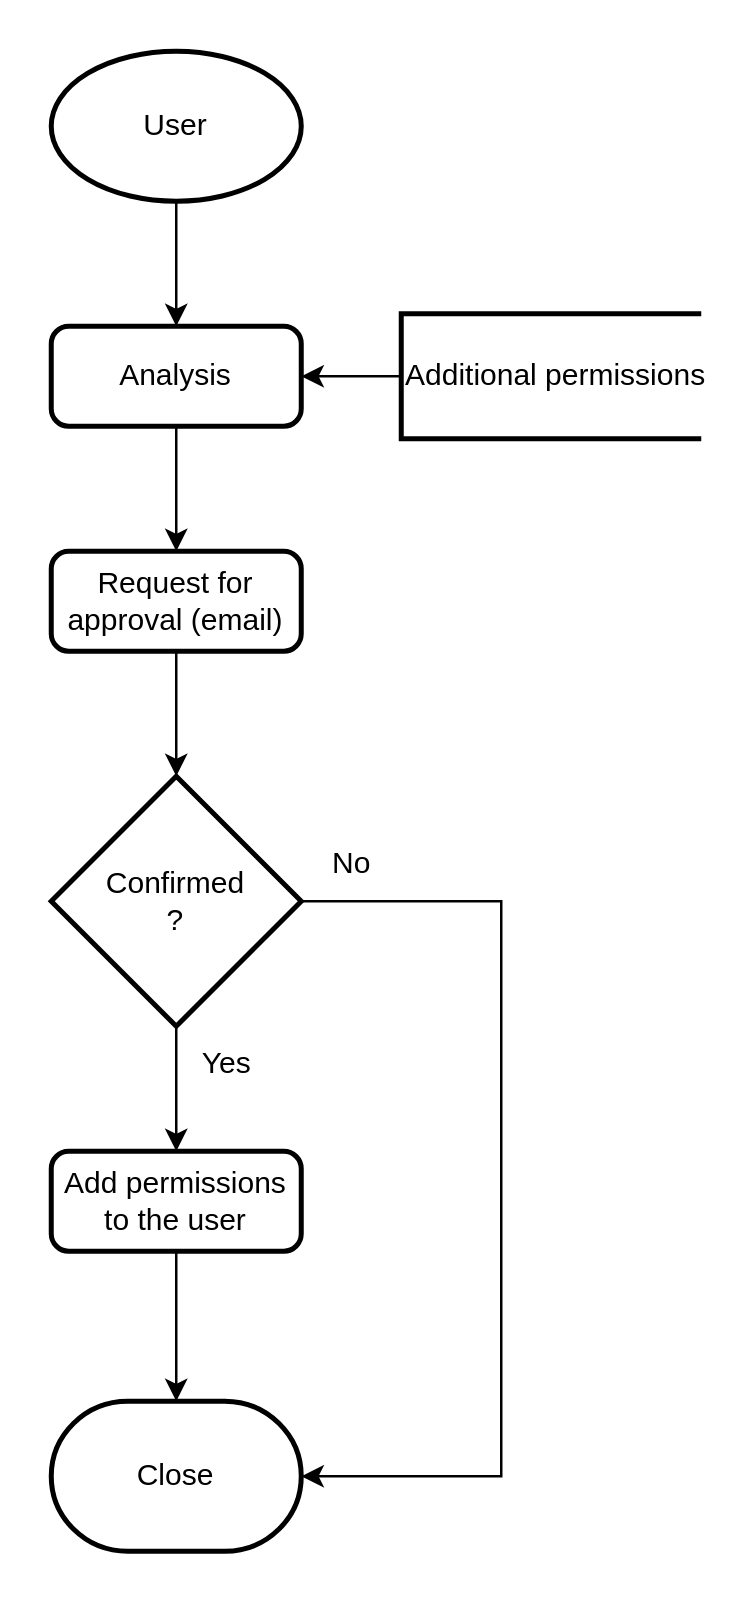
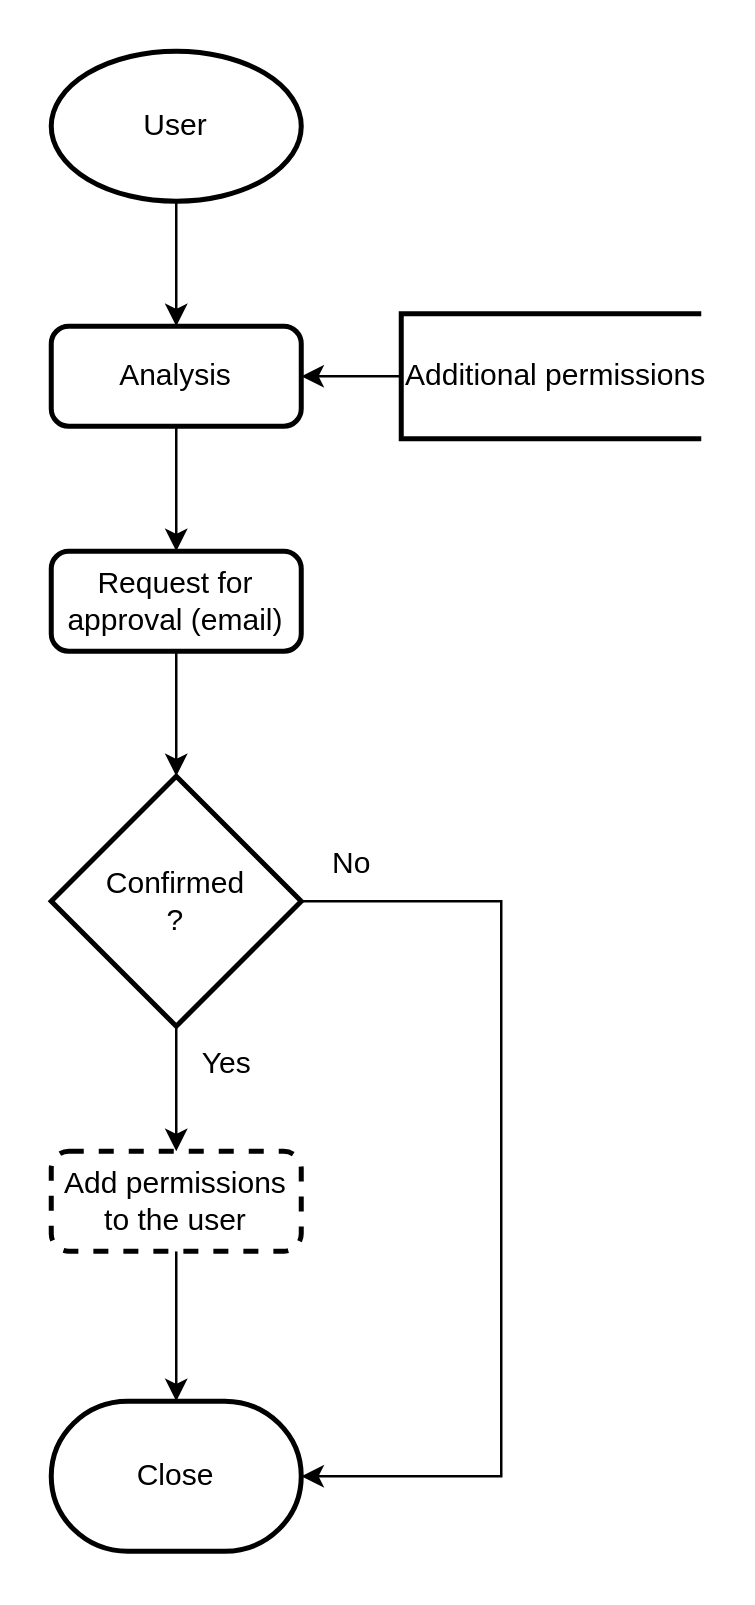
node "Add permissions to the user": style solid -> dashed
